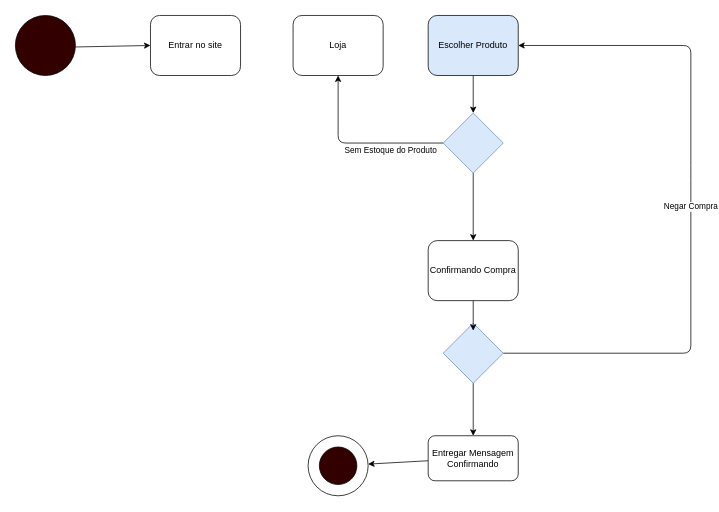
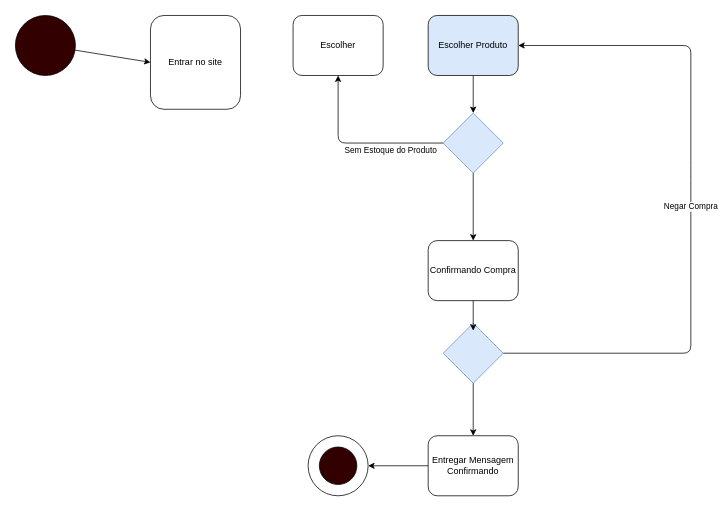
node "Entrar no site": size 90x60 -> 90x94
node "Loja": label "Loja" -> "Escolher"
node "Entregar Mensagem Confirmando": size 90x45 -> 90x60
